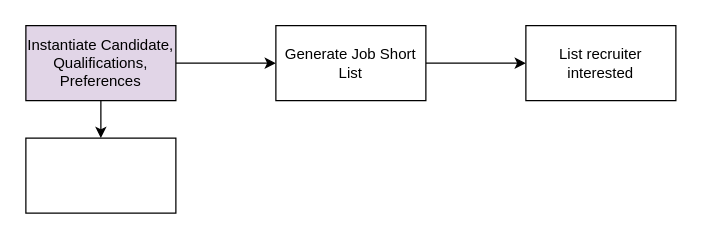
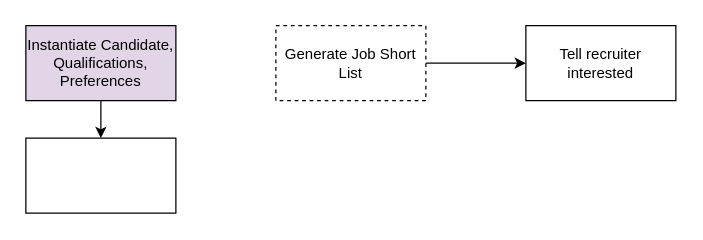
edge "Instantiate Candidate, Qualifications, Preferences" -> "Generate Job Short List": removed
node "Generate Job Short List": style solid -> dashed
node "List recruiter interested": label "List recruiter interested" -> "Tell recruiter interested"
